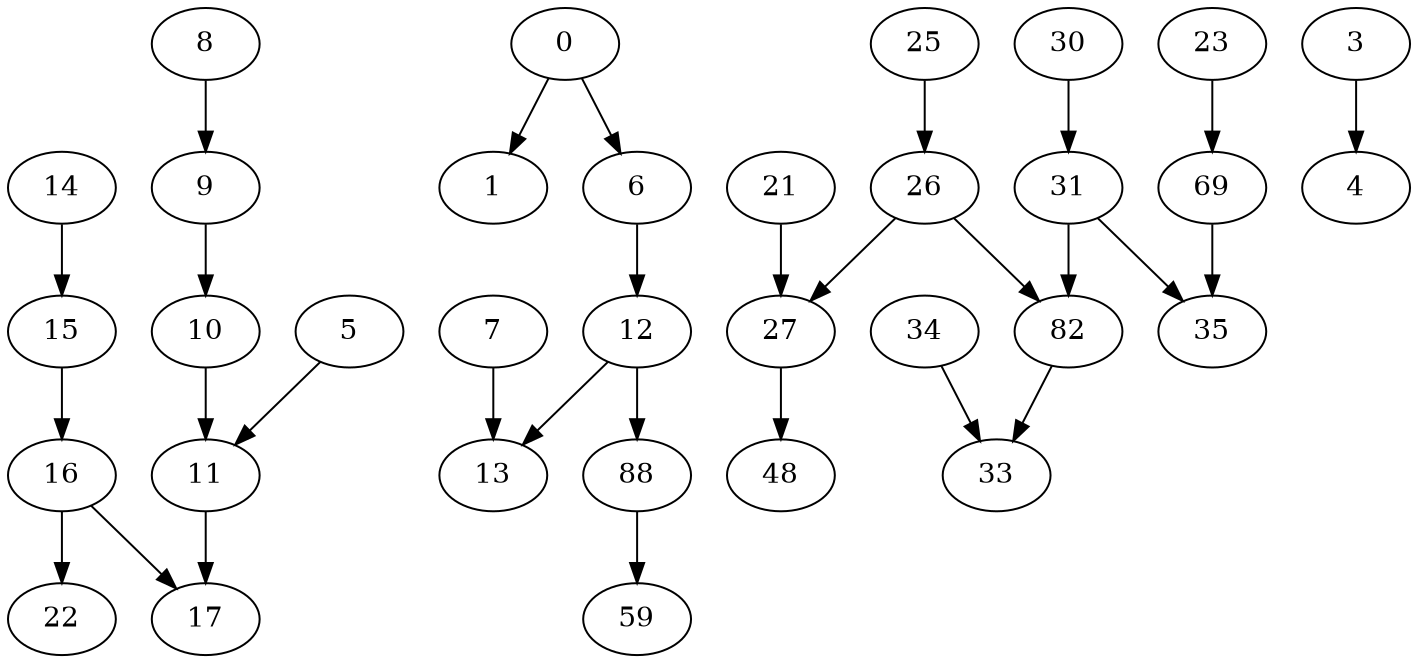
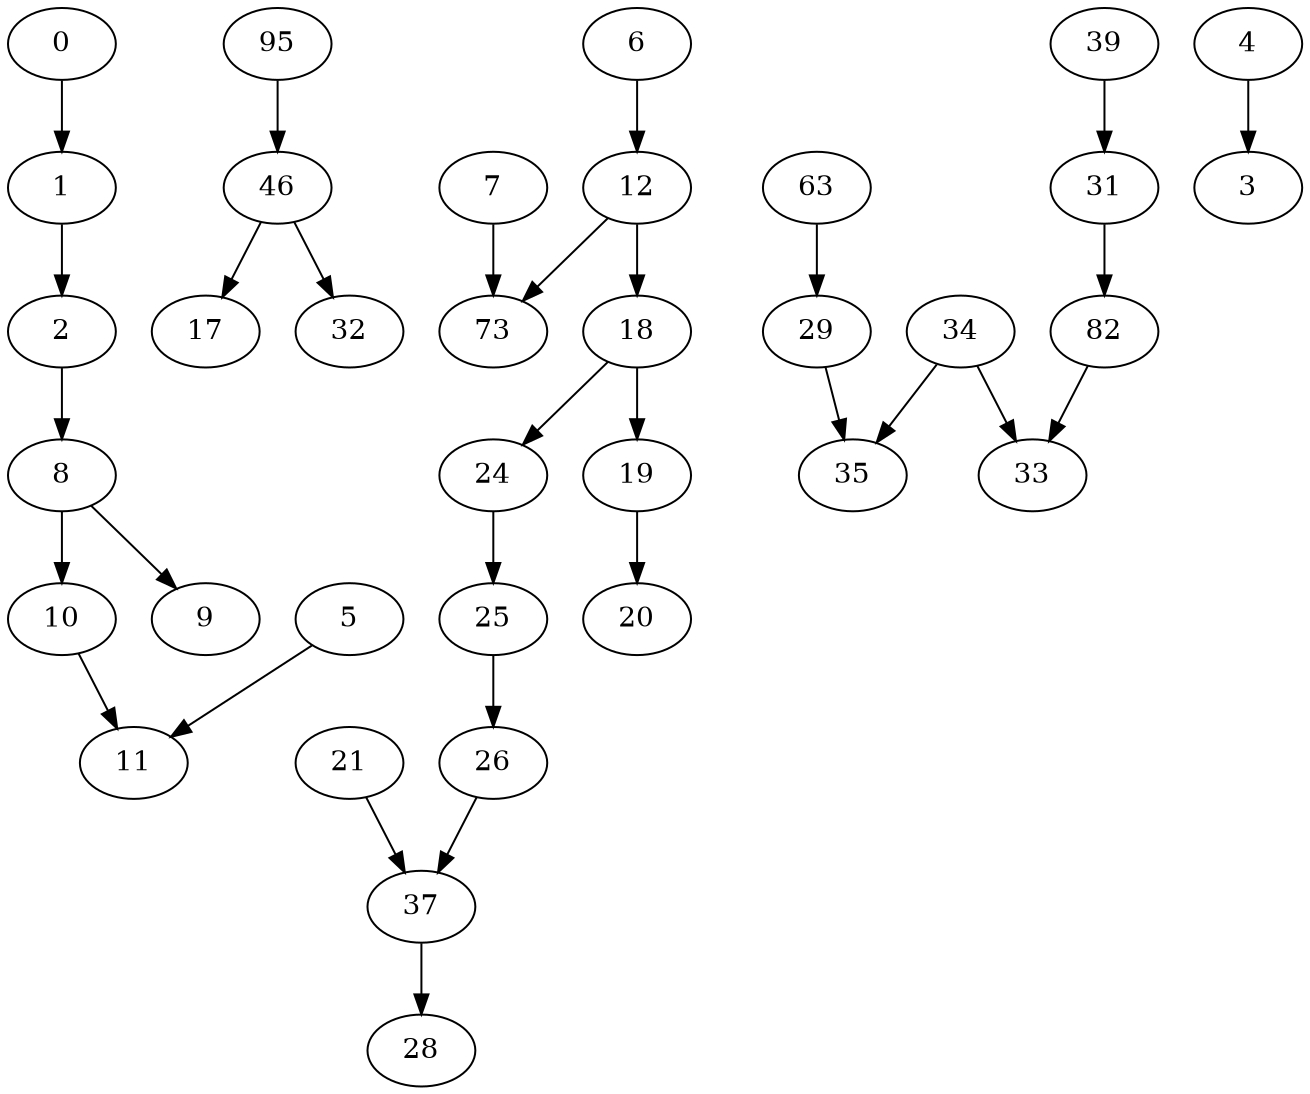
node "30": label "30" -> "39"
node "23": label "23" -> "63"
edge "3" -> "4": reversed
edge "0" -> "6": removed
node "14": removed
node "69": label "69" -> "29"
edge "9" -> "10": now "8" -> "10"
edge "26" -> "82": removed
edge "31" -> "35": now "34" -> "35"
node "15": label "15" -> "95"
node "2": added
node "27": label "27" -> "37"
node "16": label "16" -> "46"
node "24": added
node "13": label "13" -> "73"
node "88": label "88" -> "18"
node "48": label "48" -> "28"
edge "11" -> "17": removed
node "22": label "22" -> "32"
node "59": label "59" -> "19"
node "20": added
